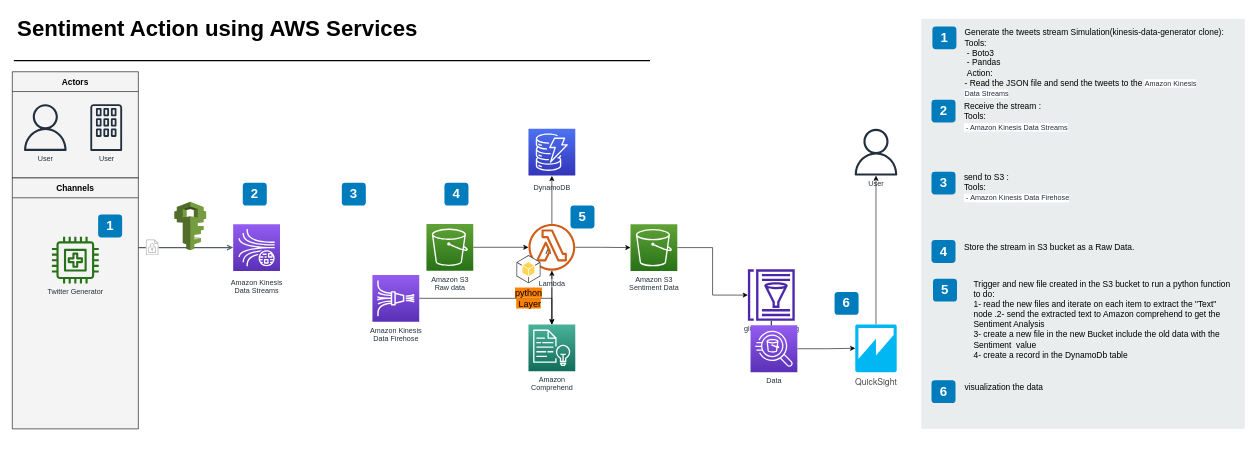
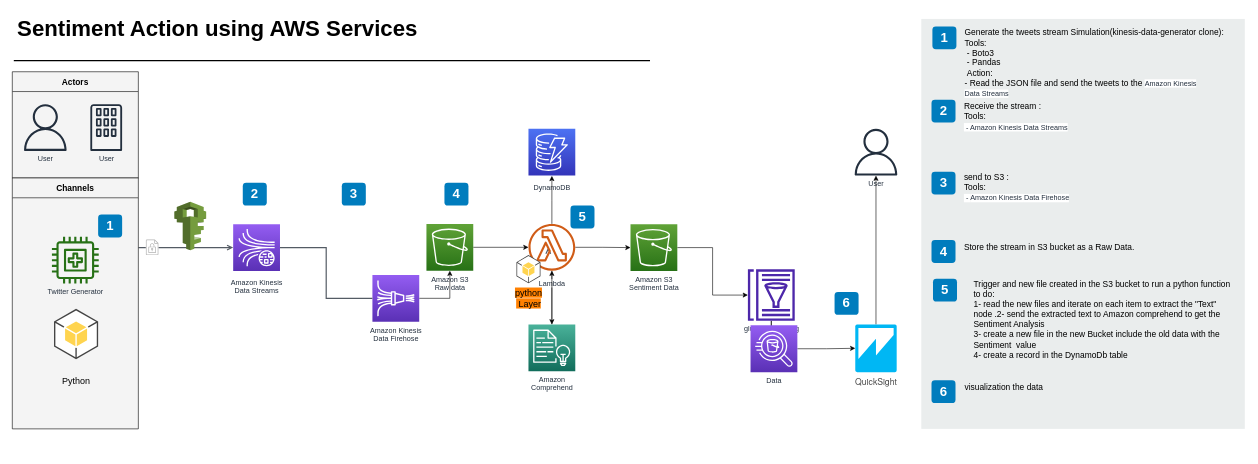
edge "Amazon Kinesis Data Streams" -- "Amazon Kinesis Data Firehose": added
edge "Amazon Kinesis Data Firehose" -> "Amazon Comprehend": now "Amazon Kinesis Data Firehose" -> "Amazon S3 Raw data"
node "Python": added
